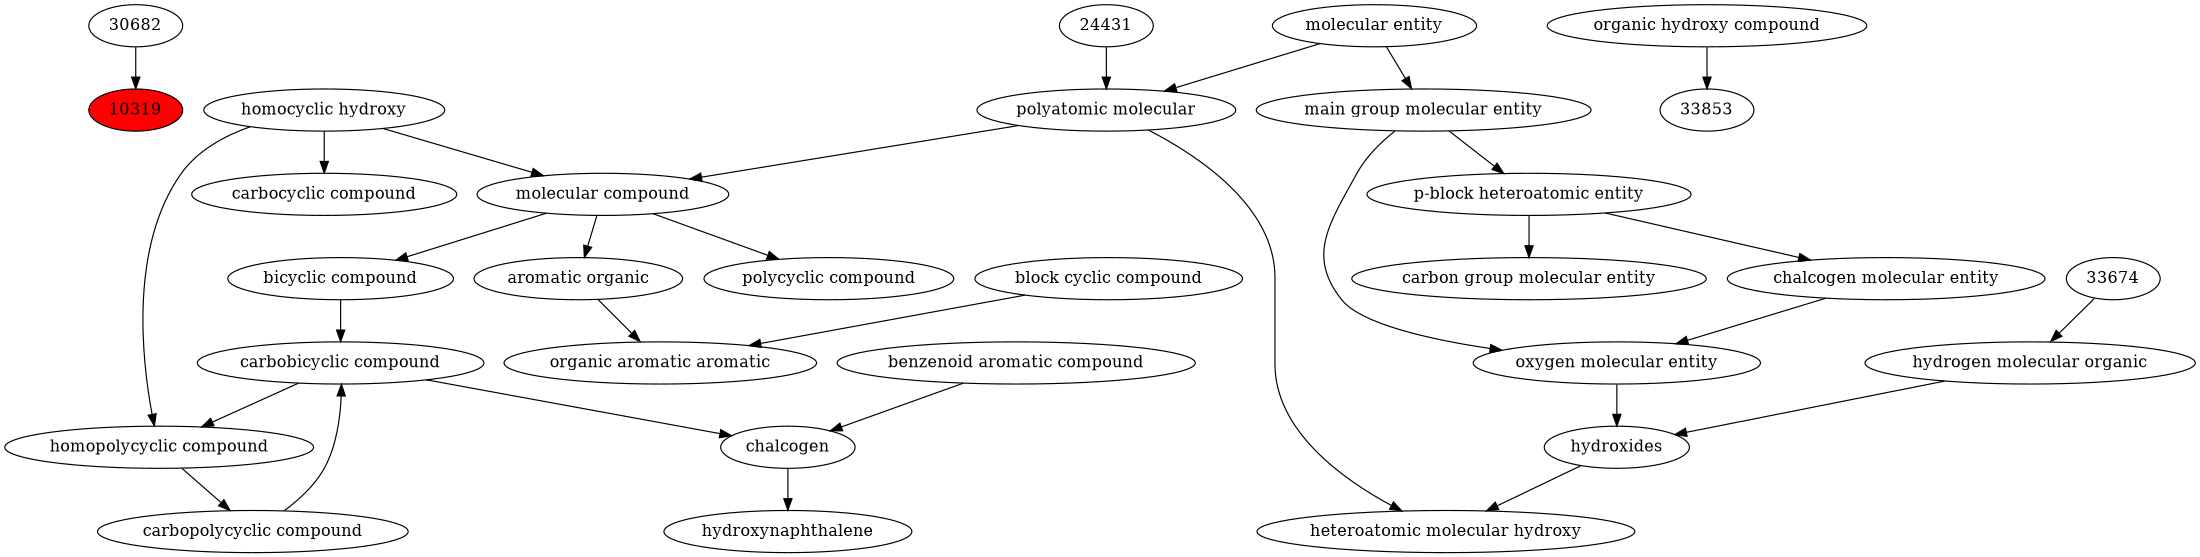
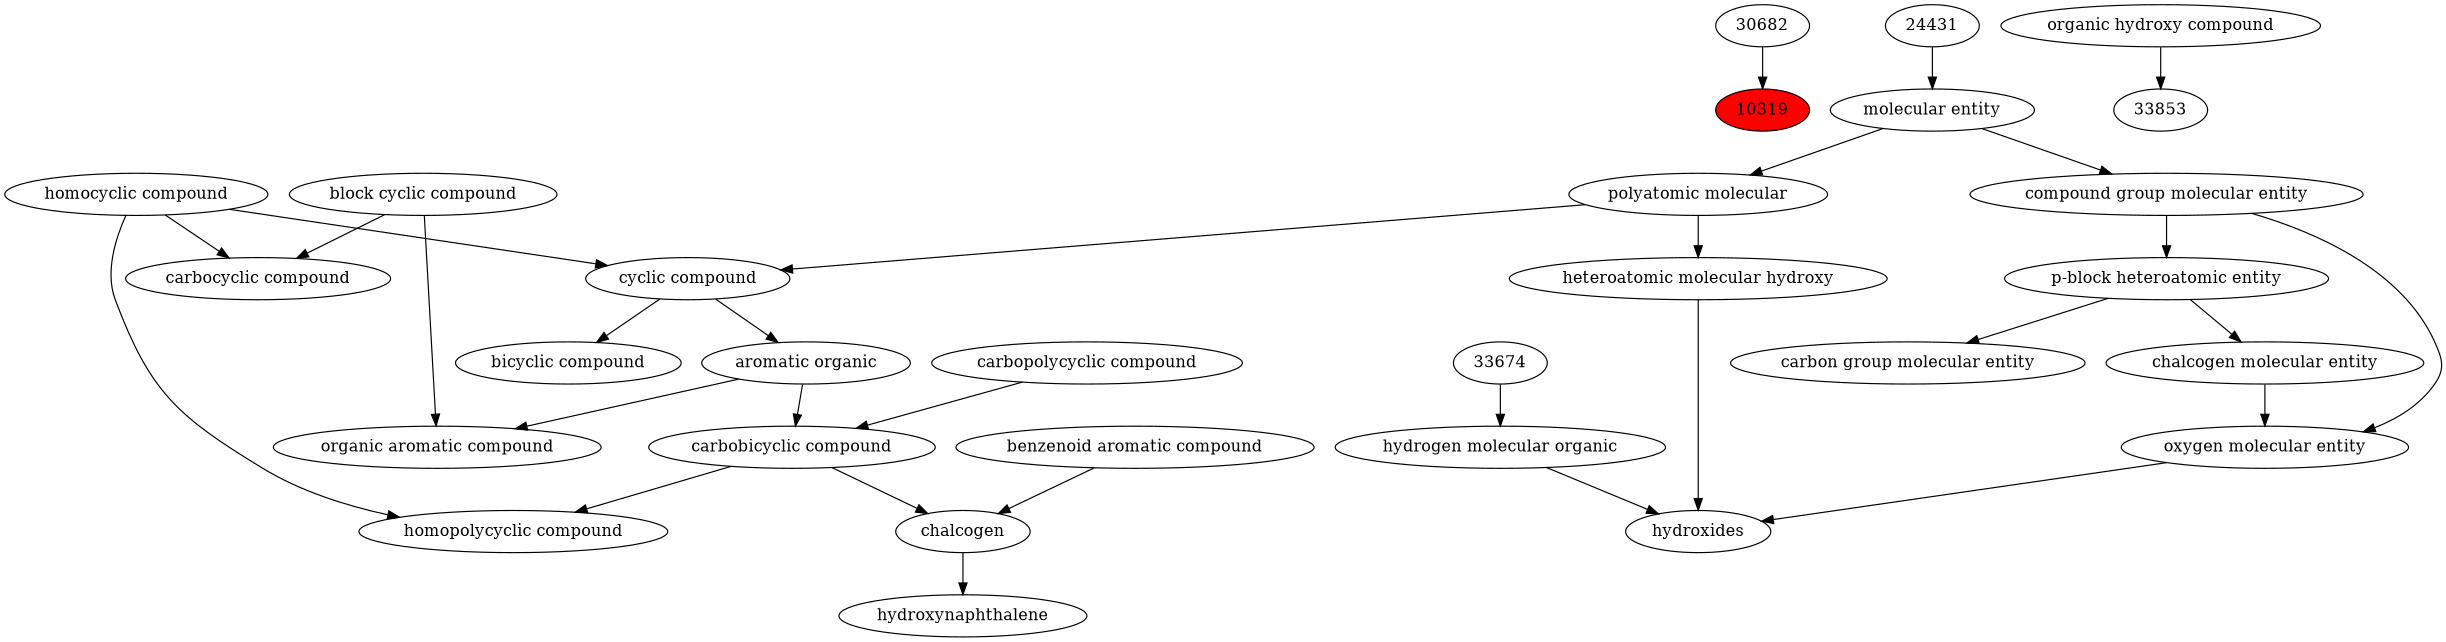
edge "24431" -> "polyatomic molecular": now "24431" -> "molecular entity"
node "homocyclic hydroxy": label "homocyclic hydroxy" -> "homocyclic compound"
node "main group molecular entity": label "main group molecular entity" -> "compound group molecular entity"
node "molecular compound": label "molecular compound" -> "cyclic compound"
edge "block cyclic compound" -> "carbocyclic compound": added
node "polycyclic compound": removed
edge "bicyclic compound" -> "carbobicyclic compound": now "aromatic organic" -> "carbobicyclic compound"
node "organic aromatic aromatic": label "organic aromatic aromatic" -> "organic aromatic compound"
edge "homopolycyclic compound" -> "carbopolycyclic compound": removed
edge "hydroxides" -> "heteroatomic molecular hydroxy": reversed
